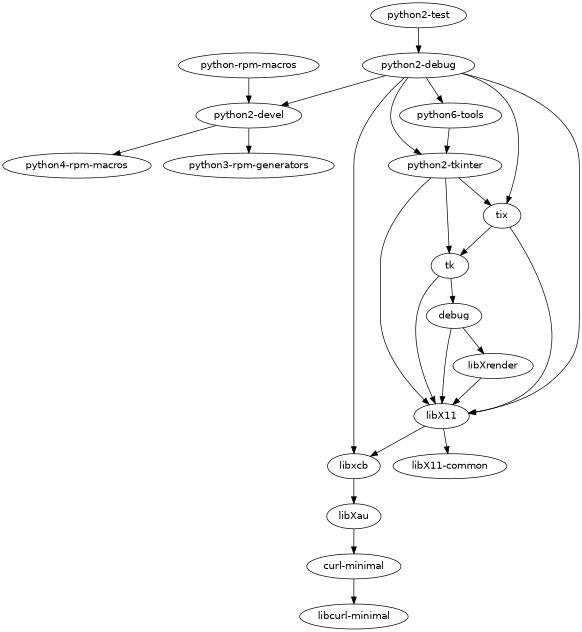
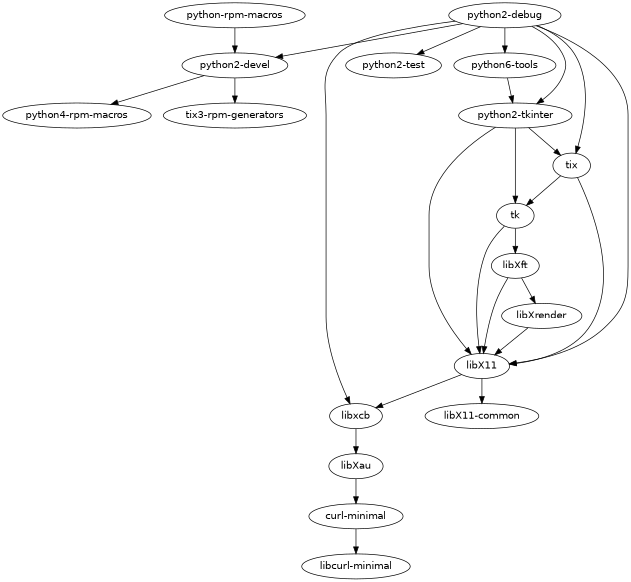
edge "python2-test" -> "python2-debug": reversed
node "python3-rpm-generators": label "python3-rpm-generators" -> "tix3-rpm-generators"
node "debug": label "debug" -> "libXft"
